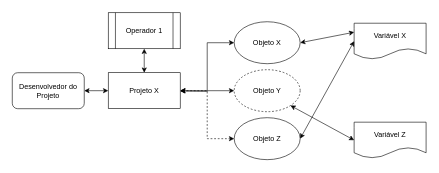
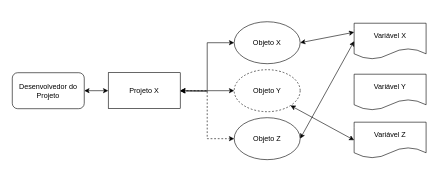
node "Operador 1": removed
edge "Operador 1" -- "Projeto X": removed
node "Variável Y": added
